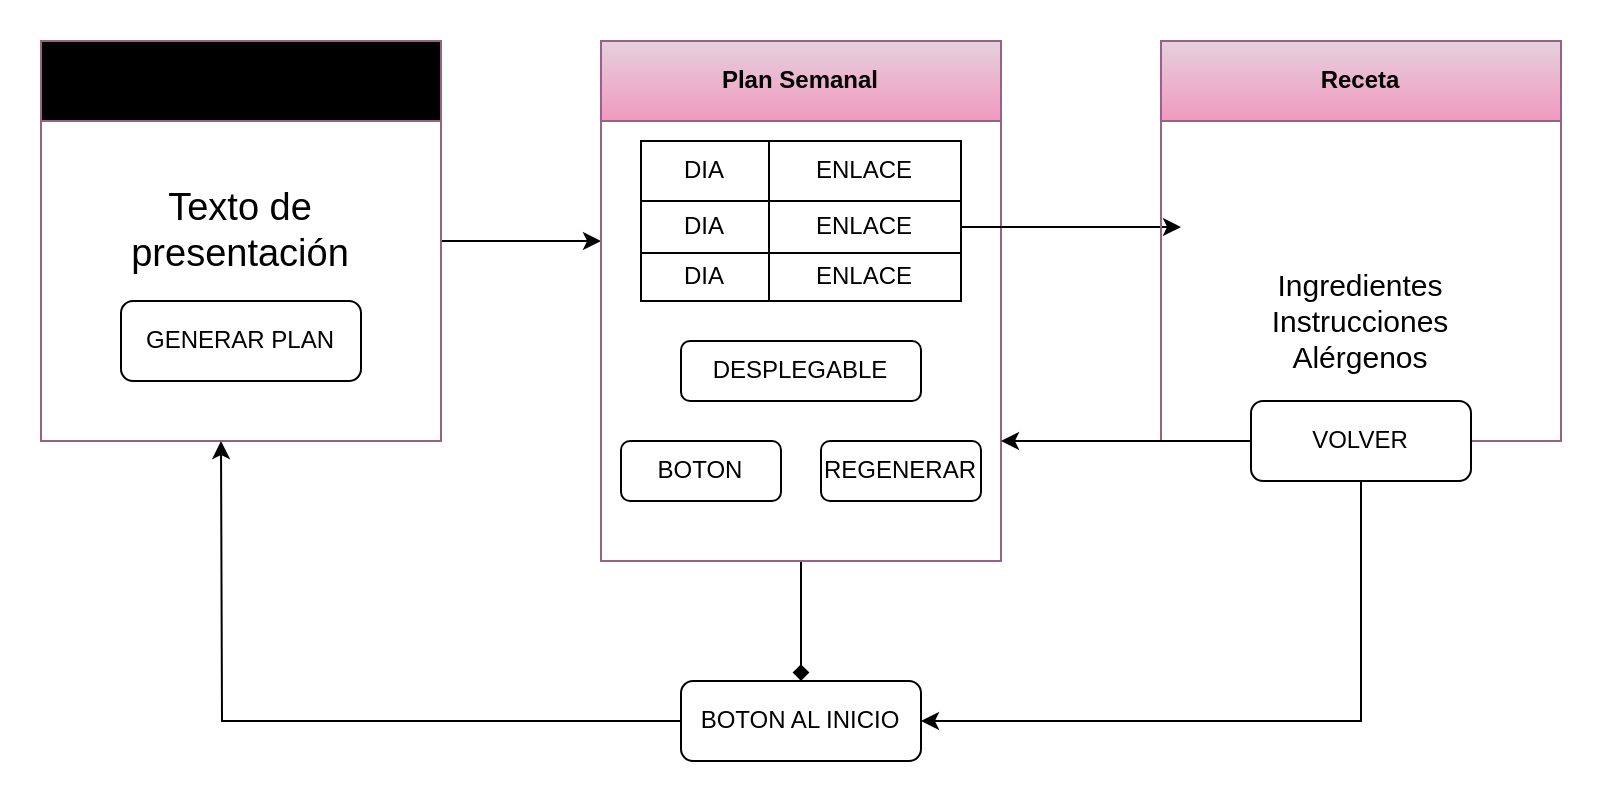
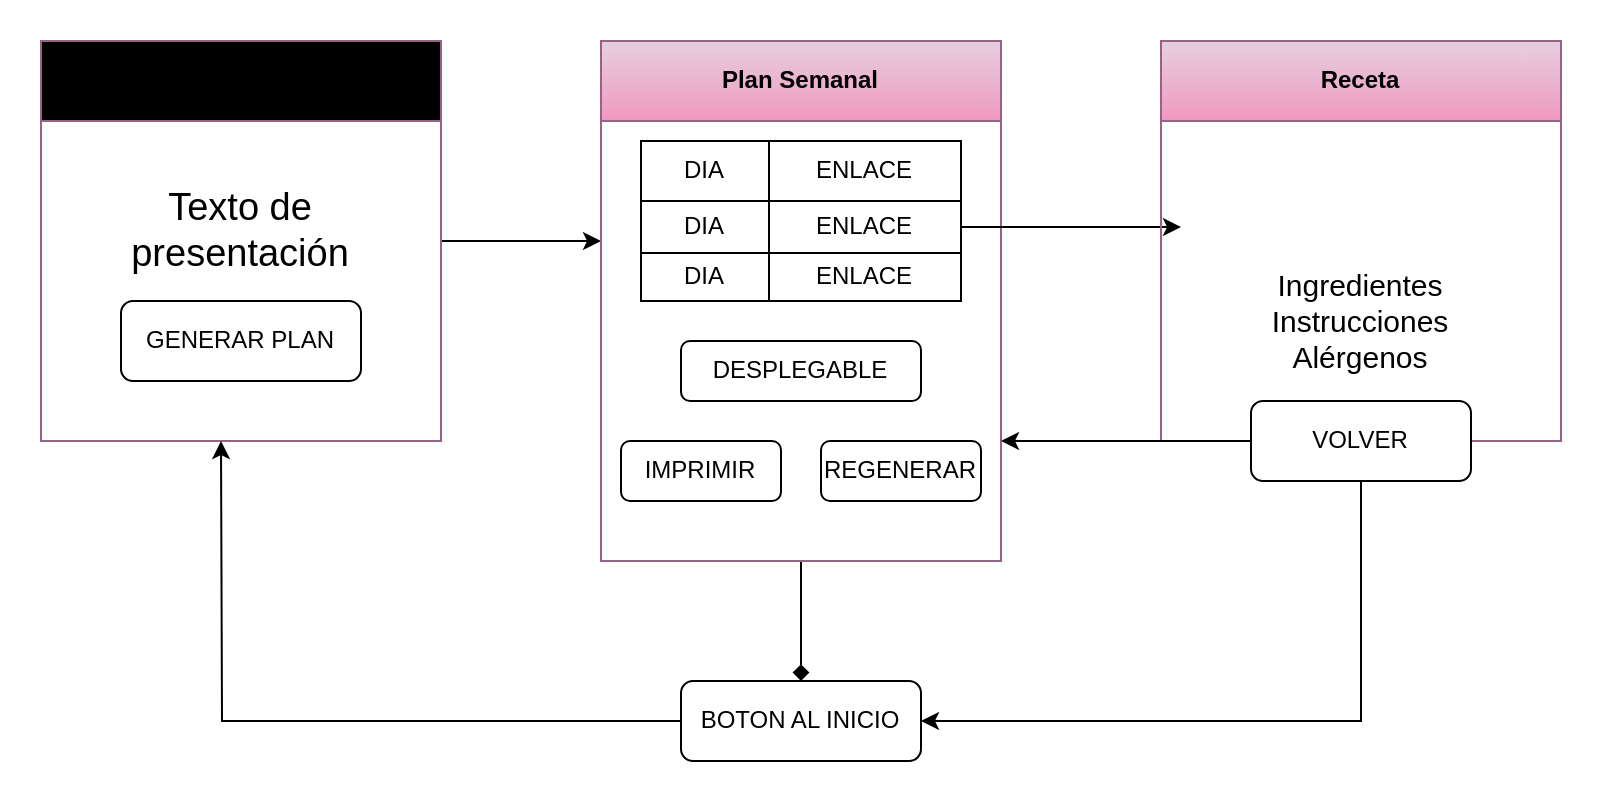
node "BOTON": label "BOTON" -> "IMPRIMIR"
